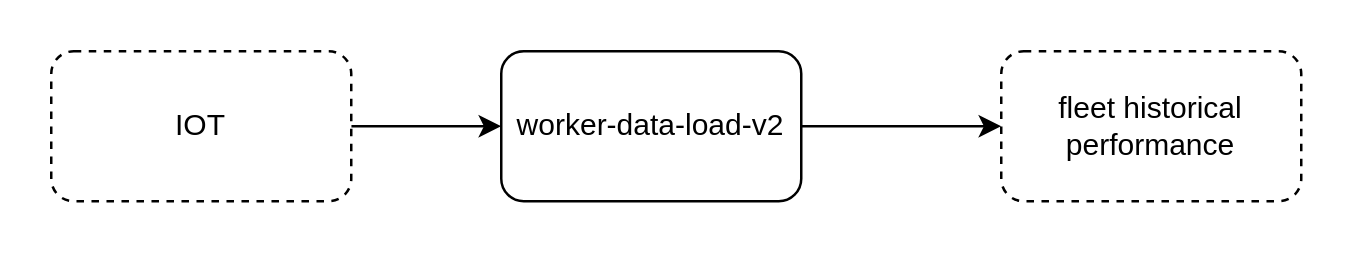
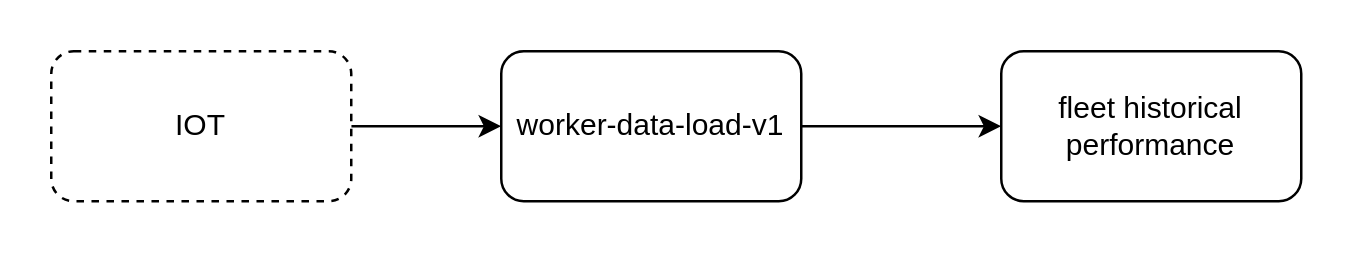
node "worker-data-load-v2": label "worker-data-load-v2" -> "worker-data-load-v1"
node "fleet historical performance": style dashed -> solid
